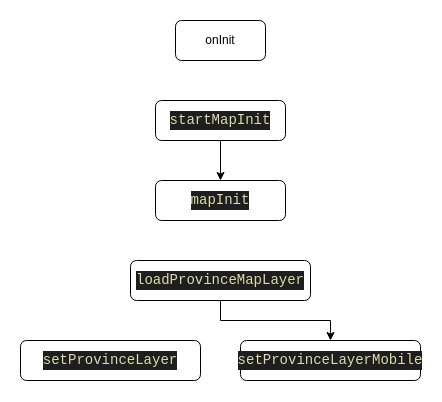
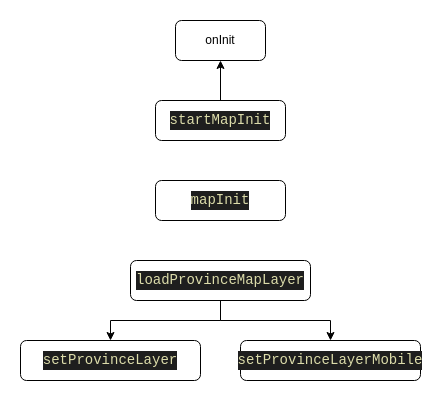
edge "startMapInit" -> "mapInit": now "startMapInit" -> "onInit"
edge "loadProvinceMapLayer" -> "setProvinceLayer": added
